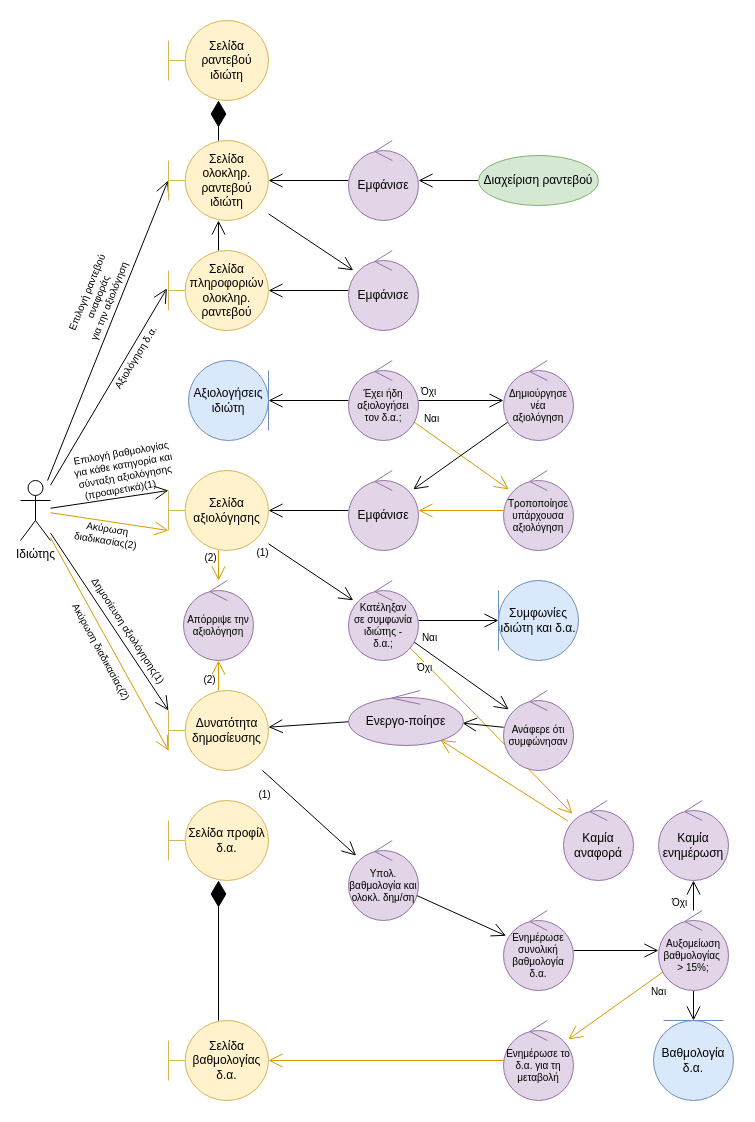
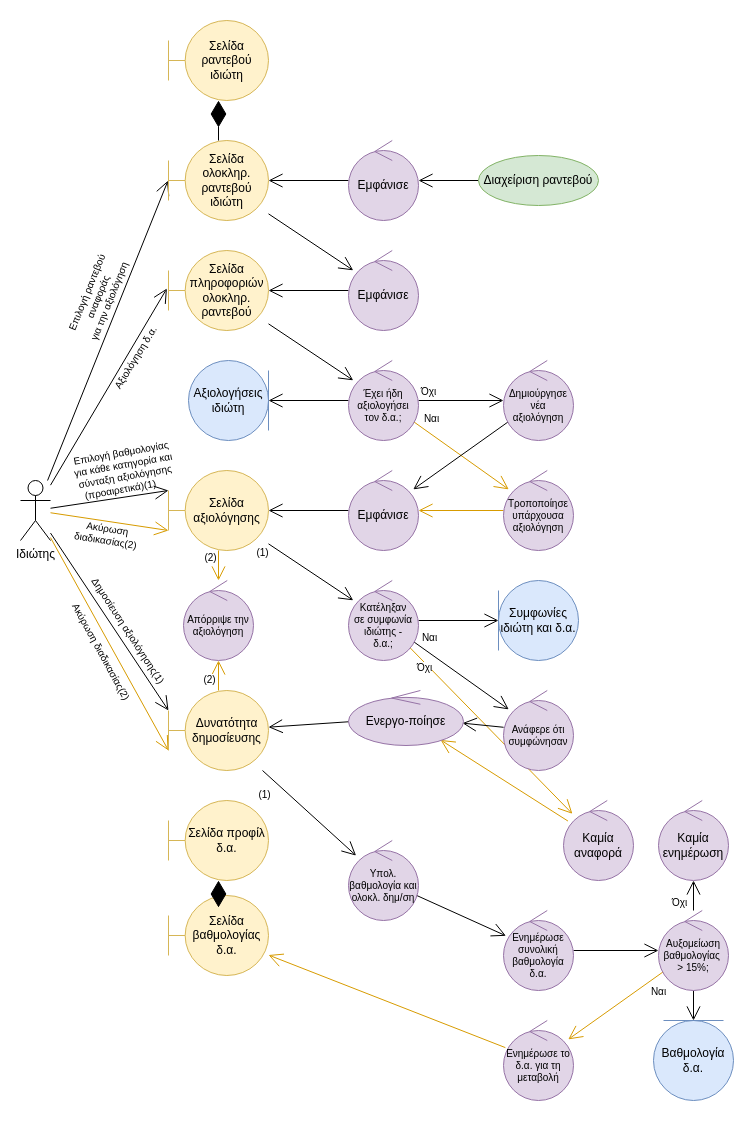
edge "Σελίδα πληροφοριών ολοκληρ. ραντεβού" -> "Σελίδα ολοκληρ. ραντεβού ιδιώτη": now "Σελίδα πληροφοριών ολοκληρ. ραντεβού" -> "Έχει ήδη αξιολογήσει τον δ.α.;"
node "Σελίδα βαθμολογίας δ.α.": moved (219, 1061) -> (219, 936)
